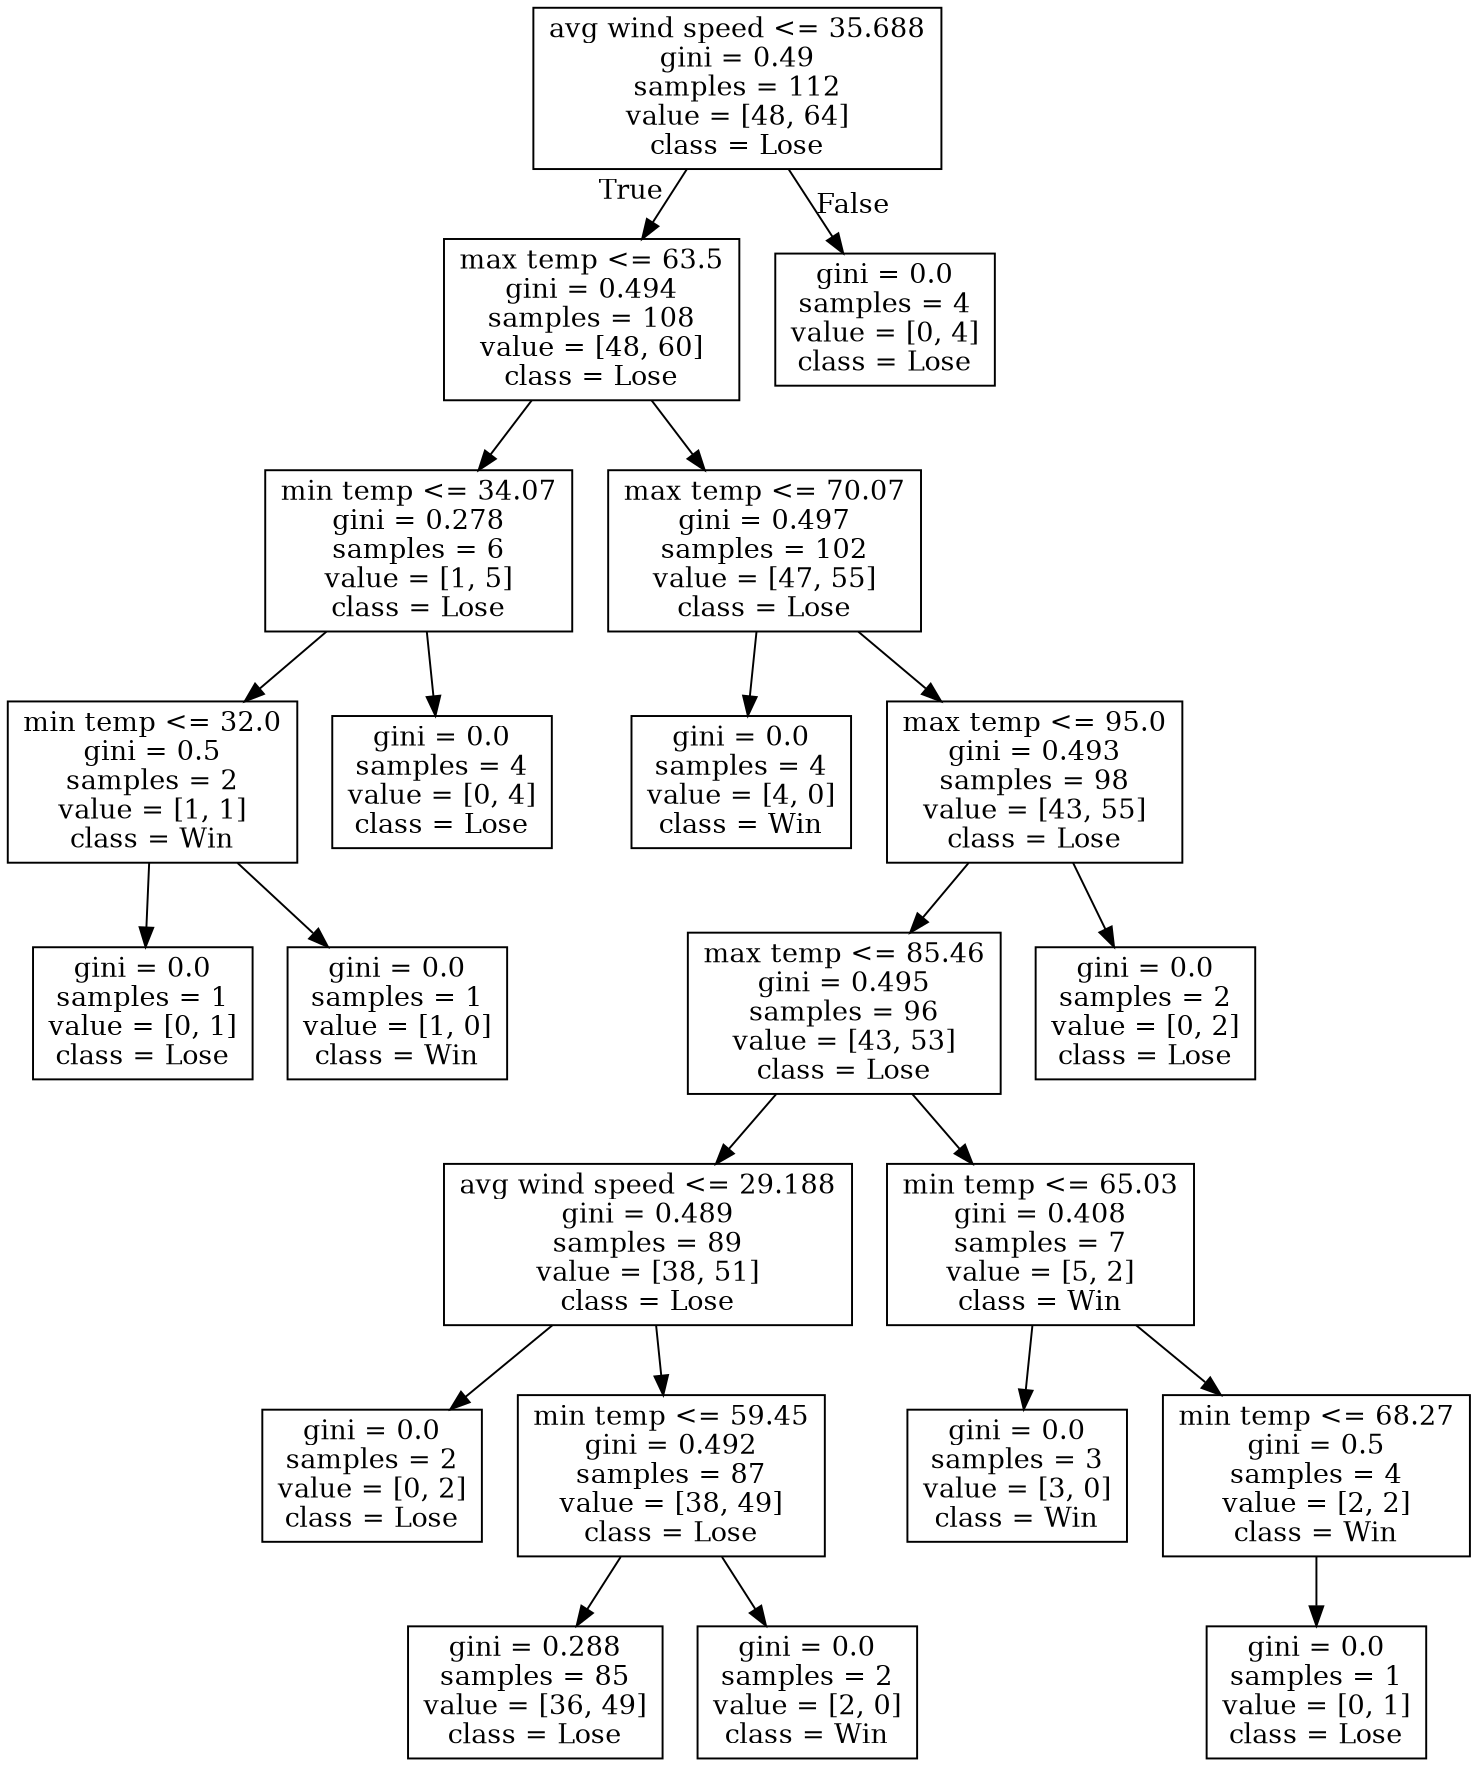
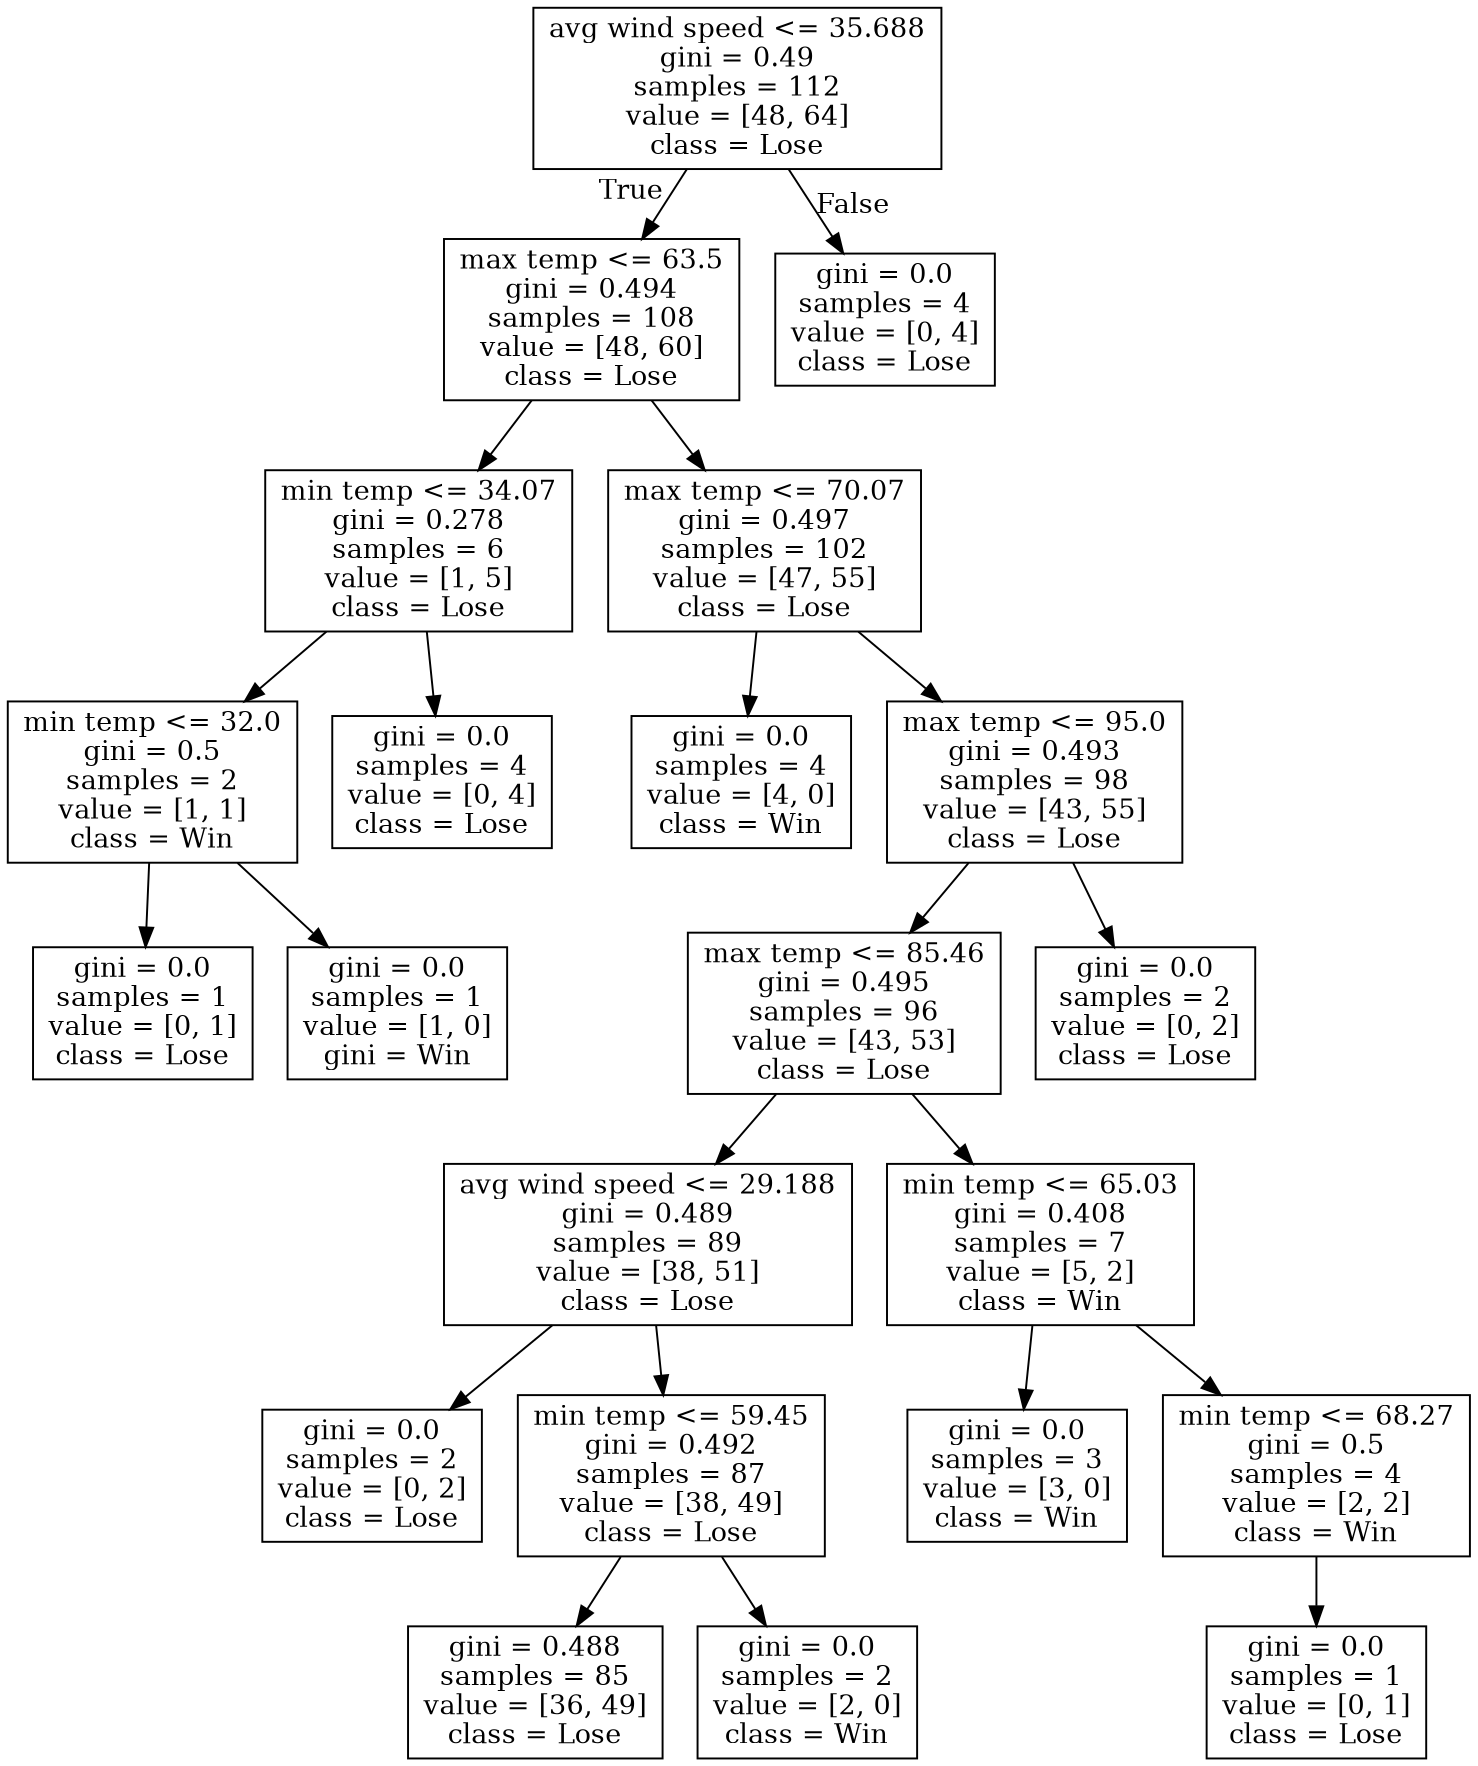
node "gini = 0.0 samples = 1 value = [1, 0] class = Win": label "gini = 0.0 samples = 1 value = [1, 0] class = Win" -> "gini = 0.0 samples = 1 value = [1, 0] gini = Win"
node "gini = 0.288 samples = 85 value = [36, 49] class = Lose": label "gini = 0.288 samples = 85 value = [36, 49] class = Lose" -> "gini = 0.488 samples = 85 value = [36, 49] class = Lose"
